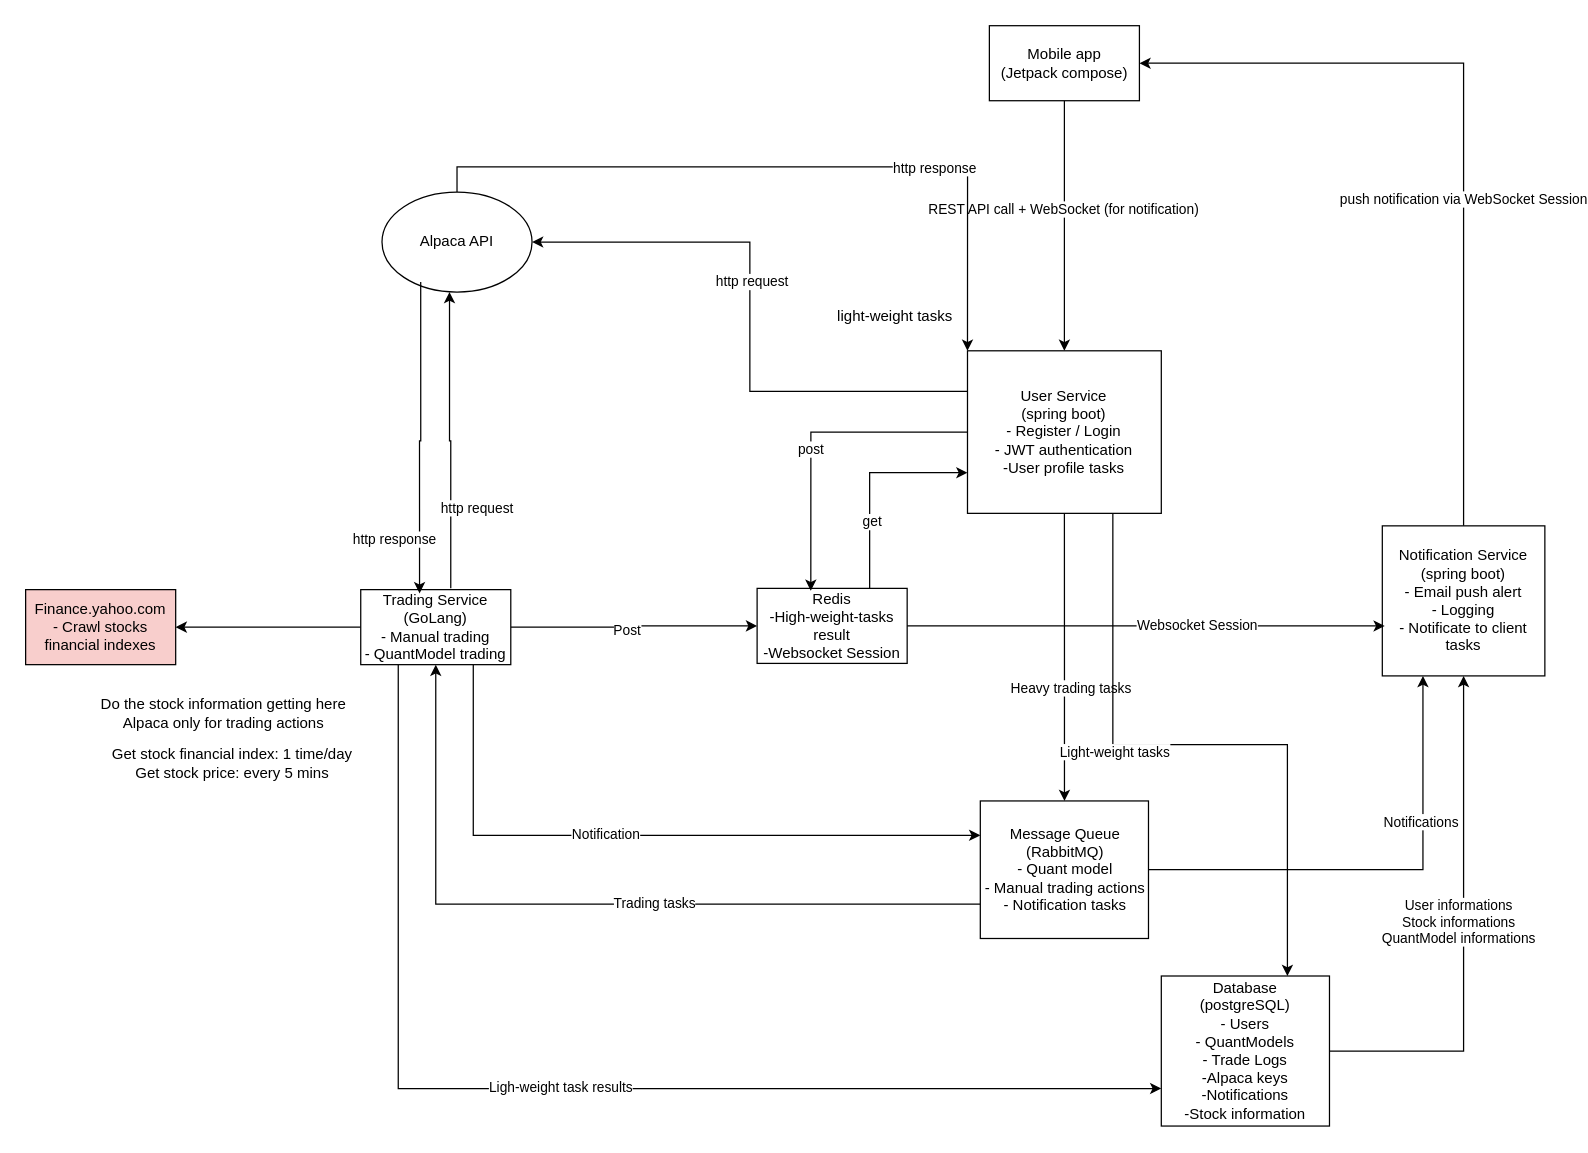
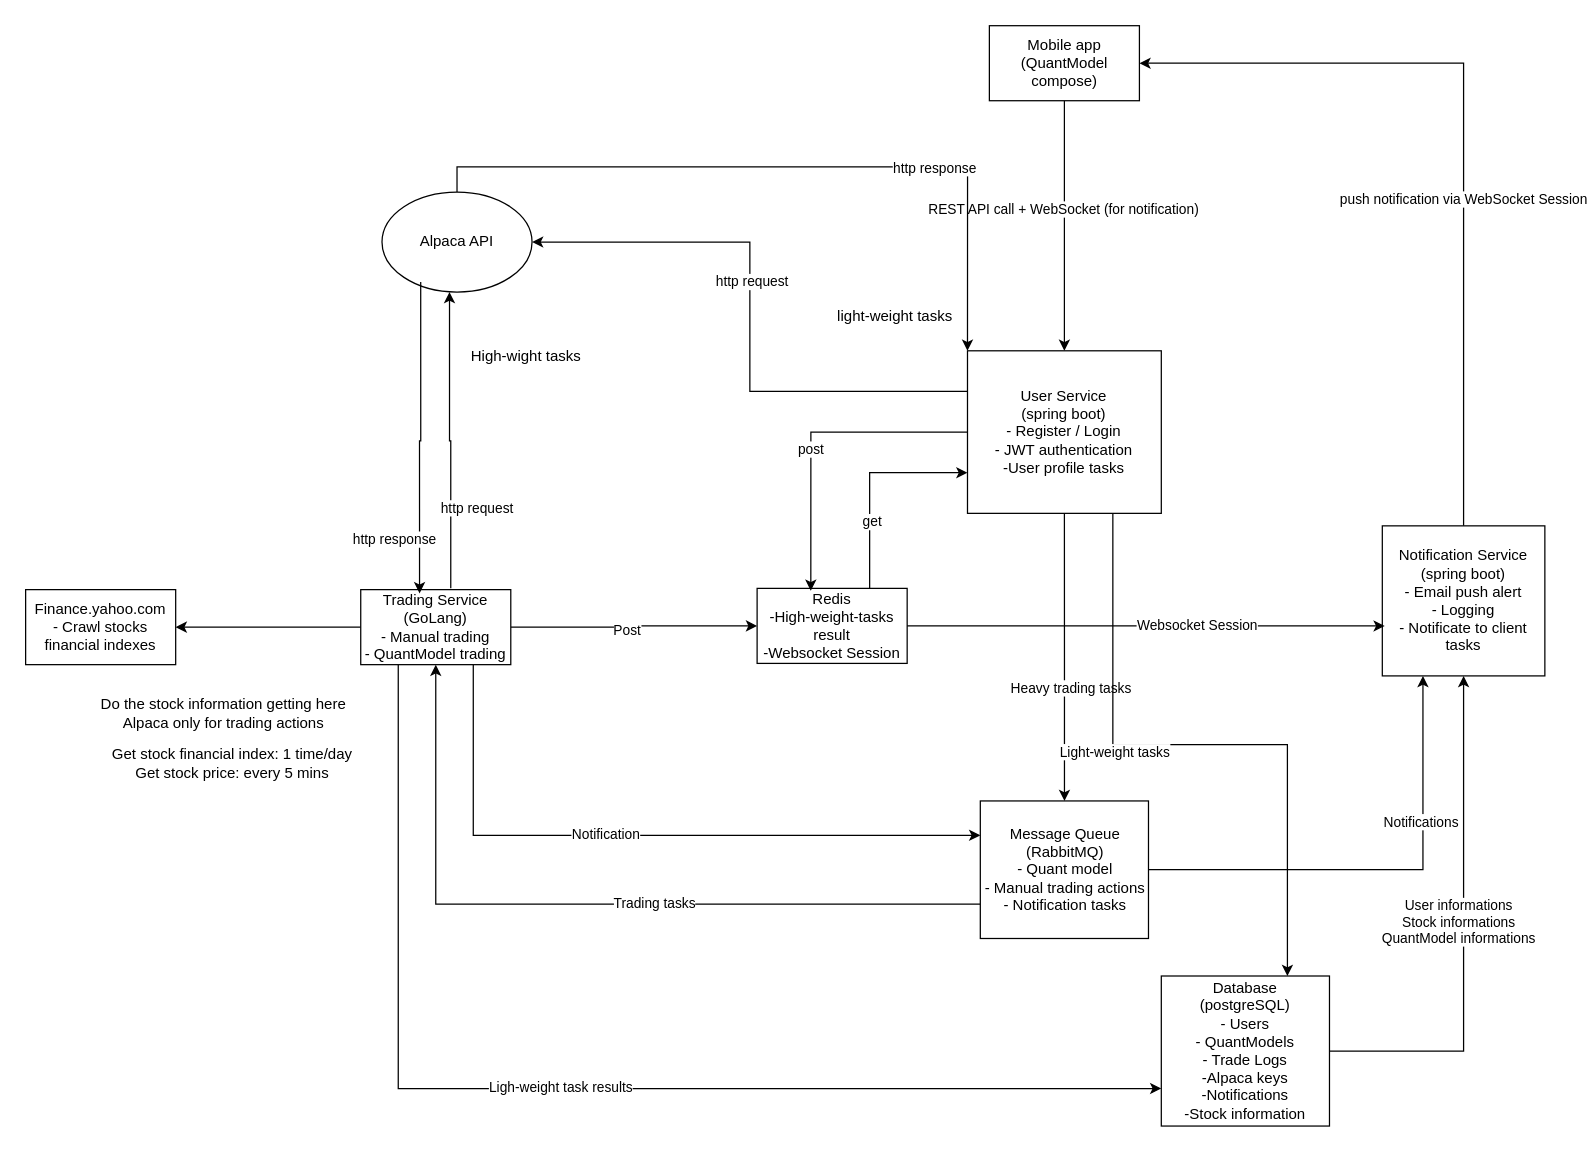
node "Mobile app (Jetpack compose)": label "Mobile app (Jetpack compose)" -> "Mobile app (QuantModel compose)"
node "High-wight tasks": added
node "Finance.yahoo.com - Crawl stocks financial indexes": fillcolor #f8cecc -> #ffffff
